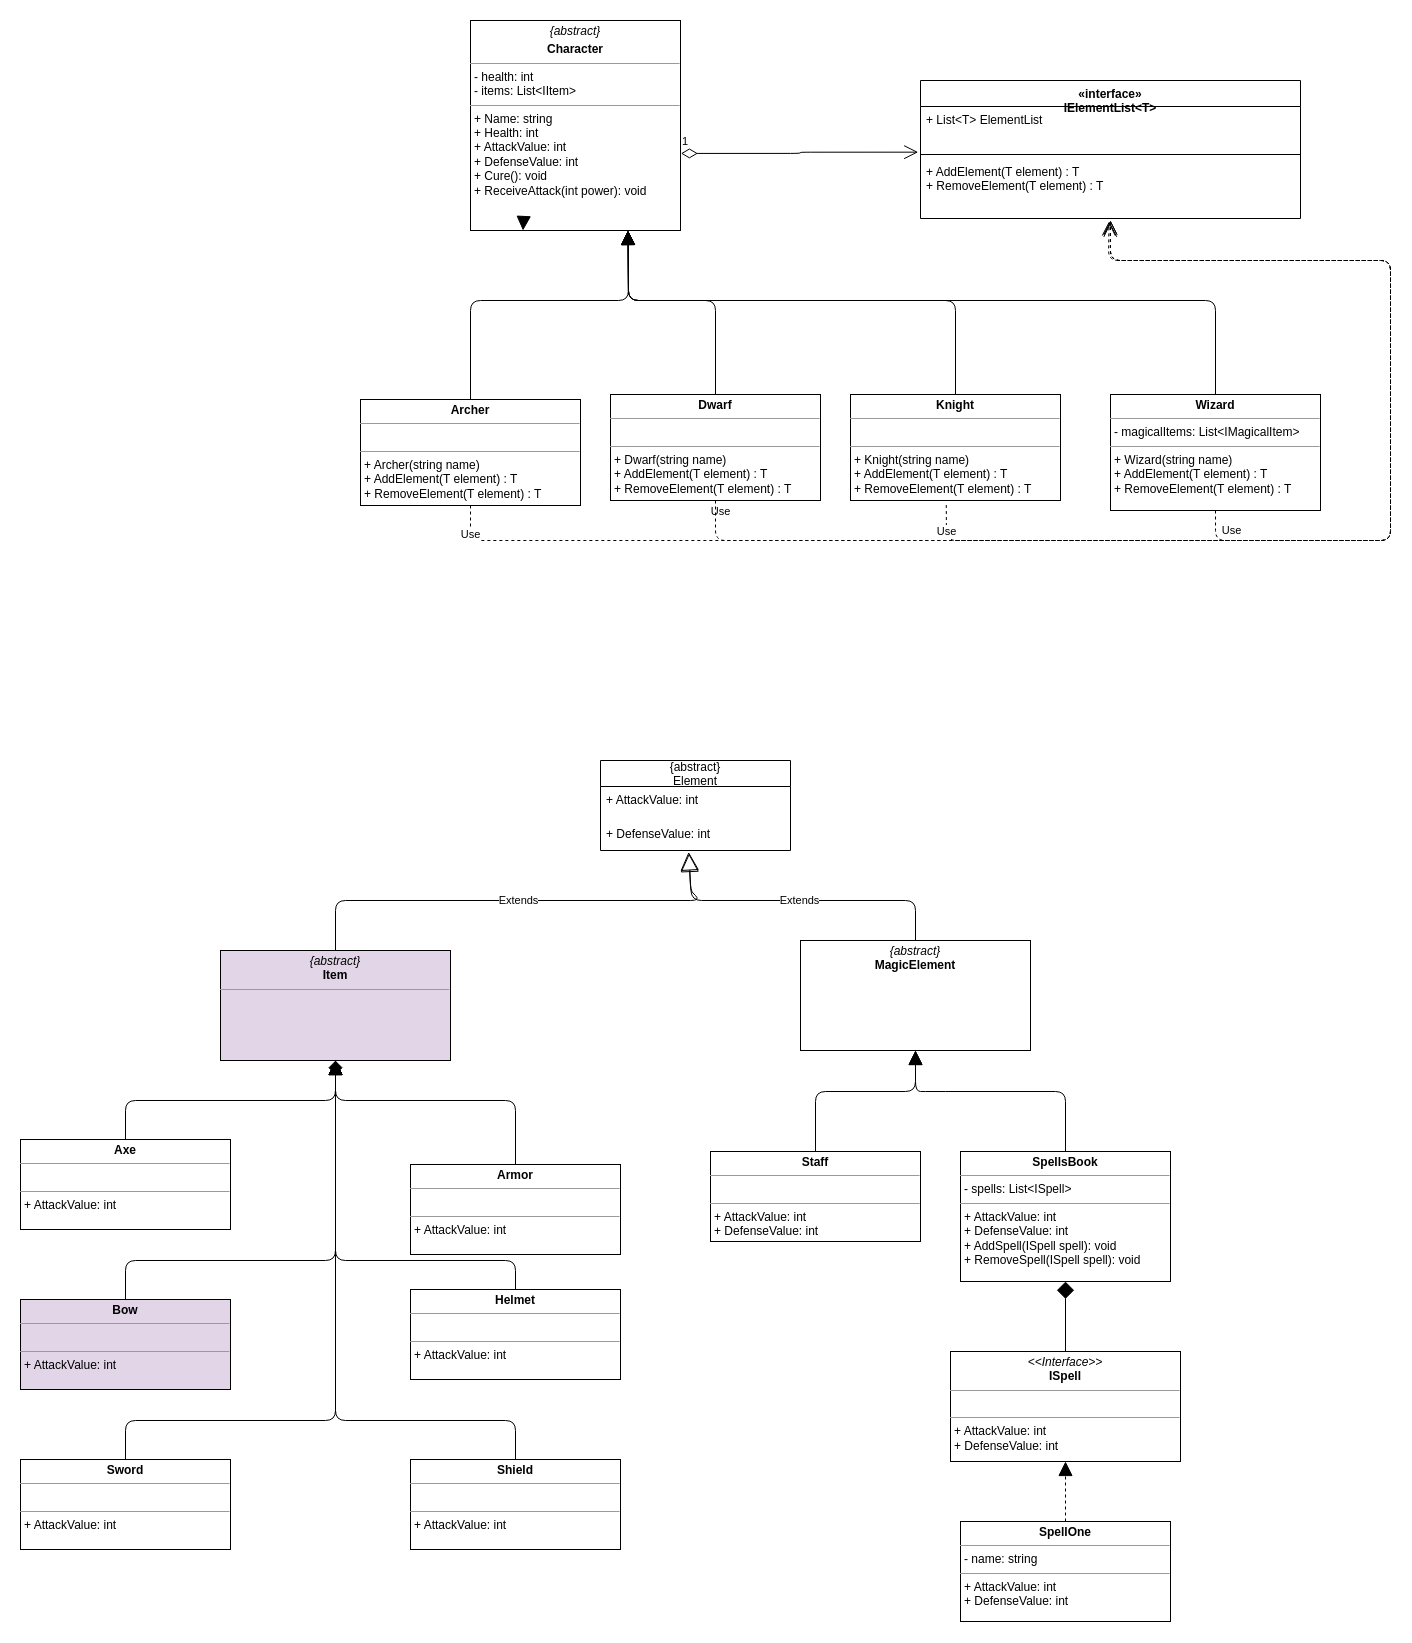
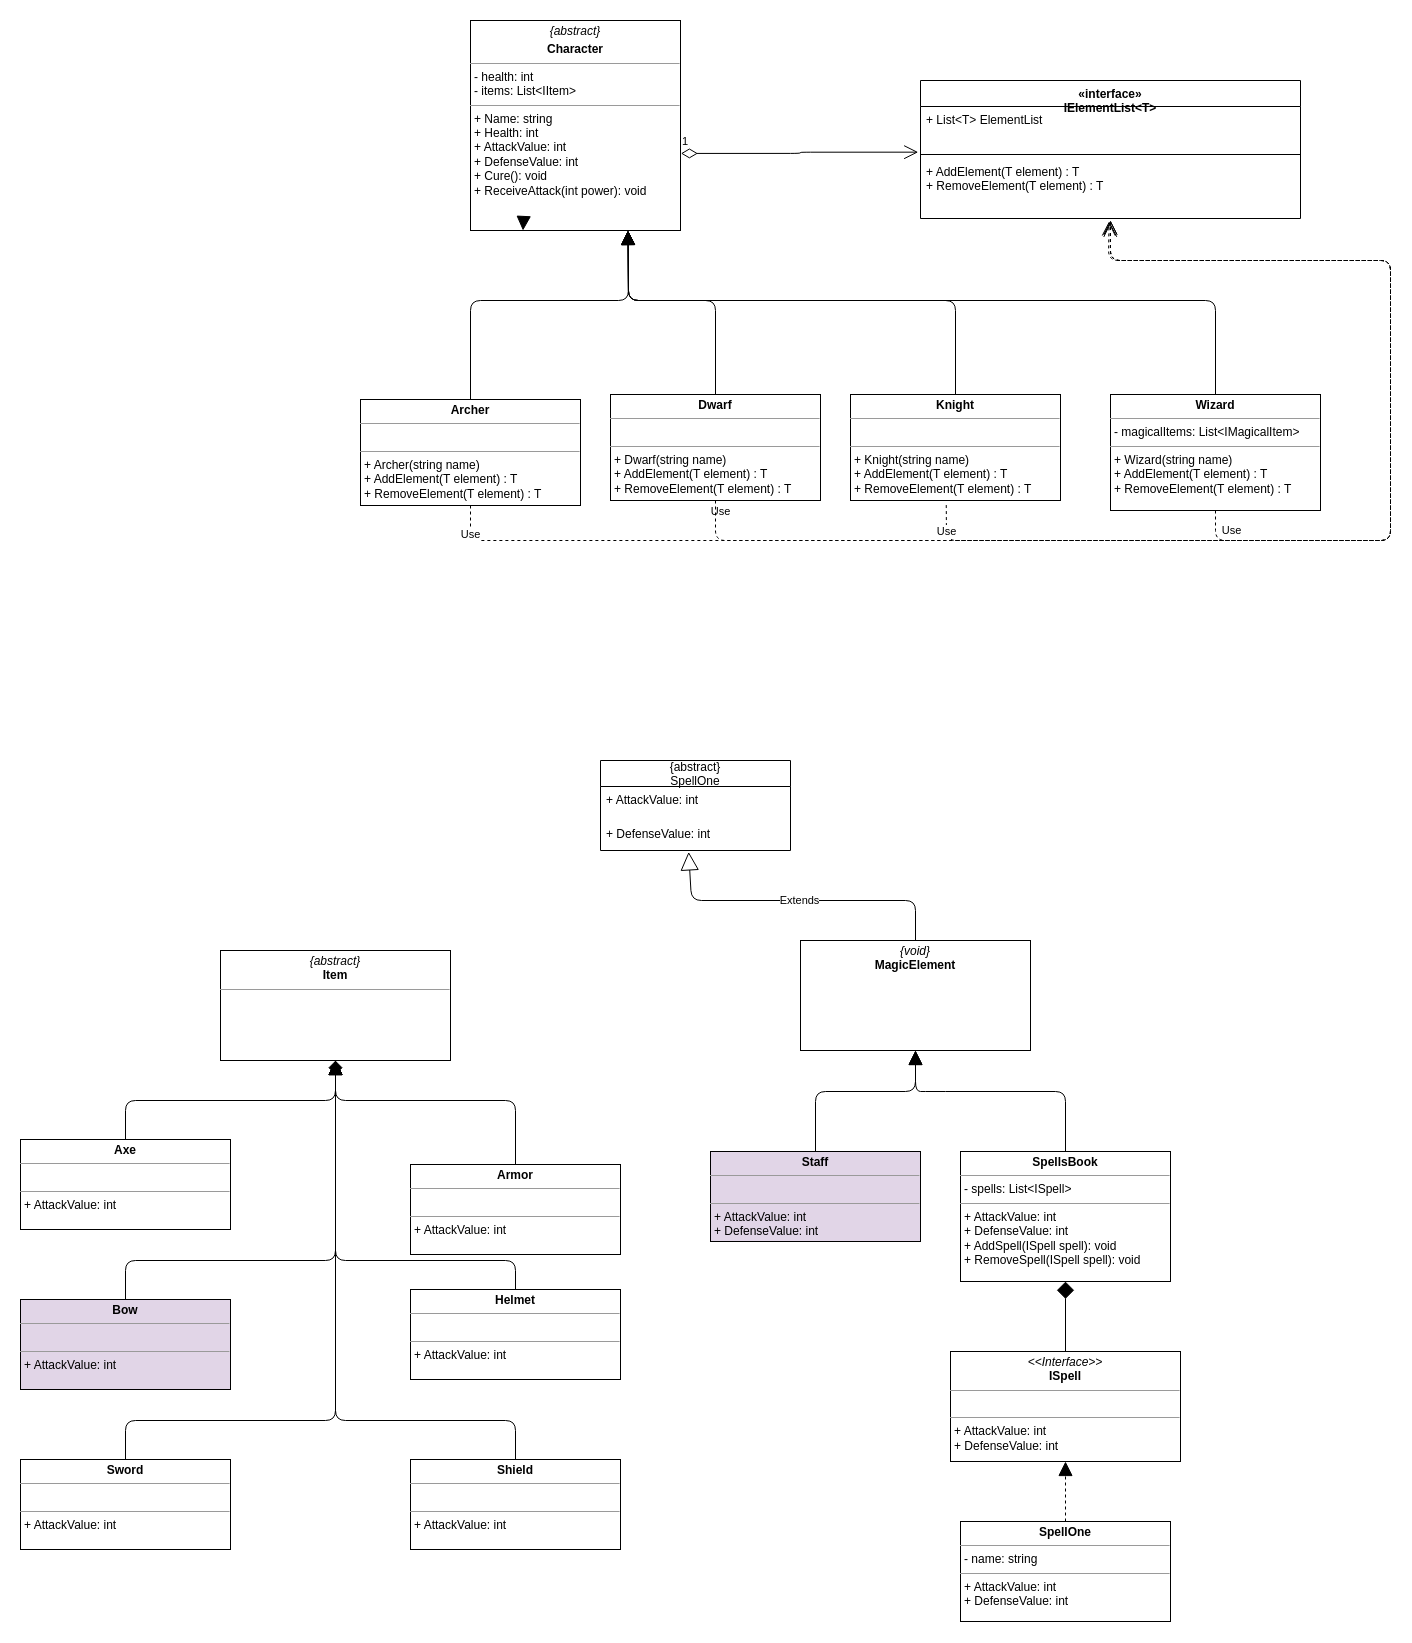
node "{abstract} Element": label "{abstract} Element" -> "{abstract} SpellOne"
edge "{abstract} Item" -> "+ DefenseValue: int": removed, label "Extends"
node "{abstract} MagicElement": label "{abstract} MagicElement" -> "{void} MagicElement"
node "{abstract} Item": fillcolor #e1d5e7 -> #ffffff
node "Staff + AttackValue: int + DefenseValue: int": fillcolor #ffffff -> #e1d5e7
